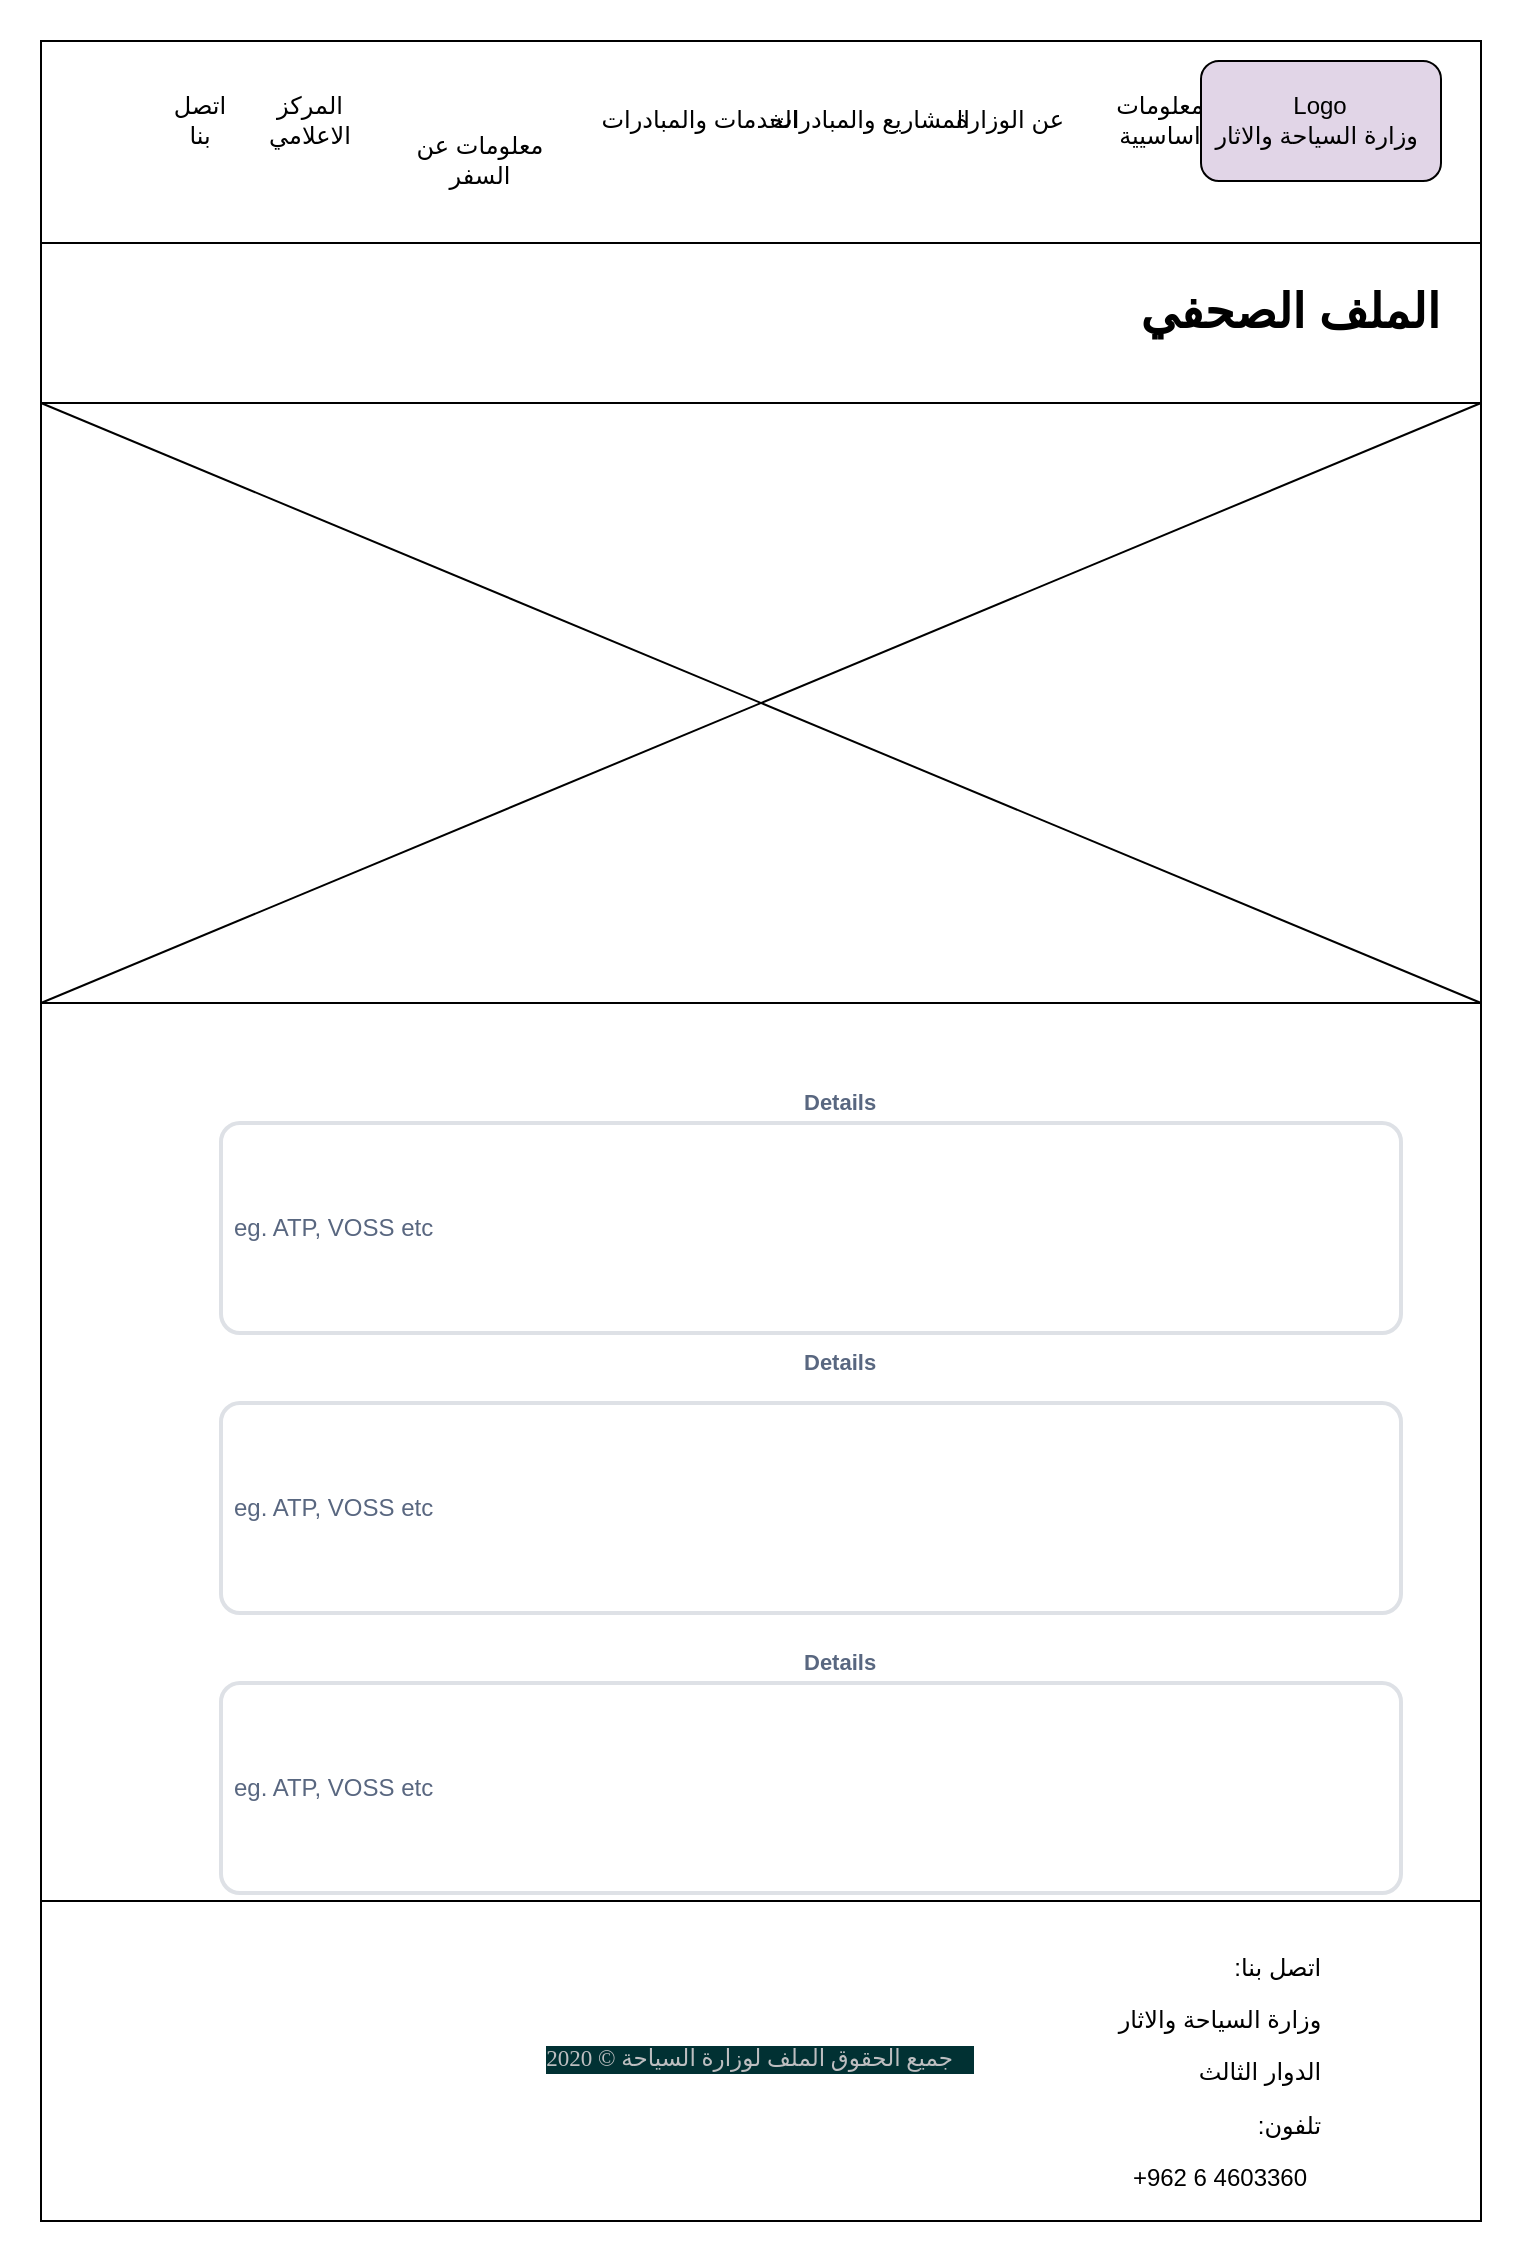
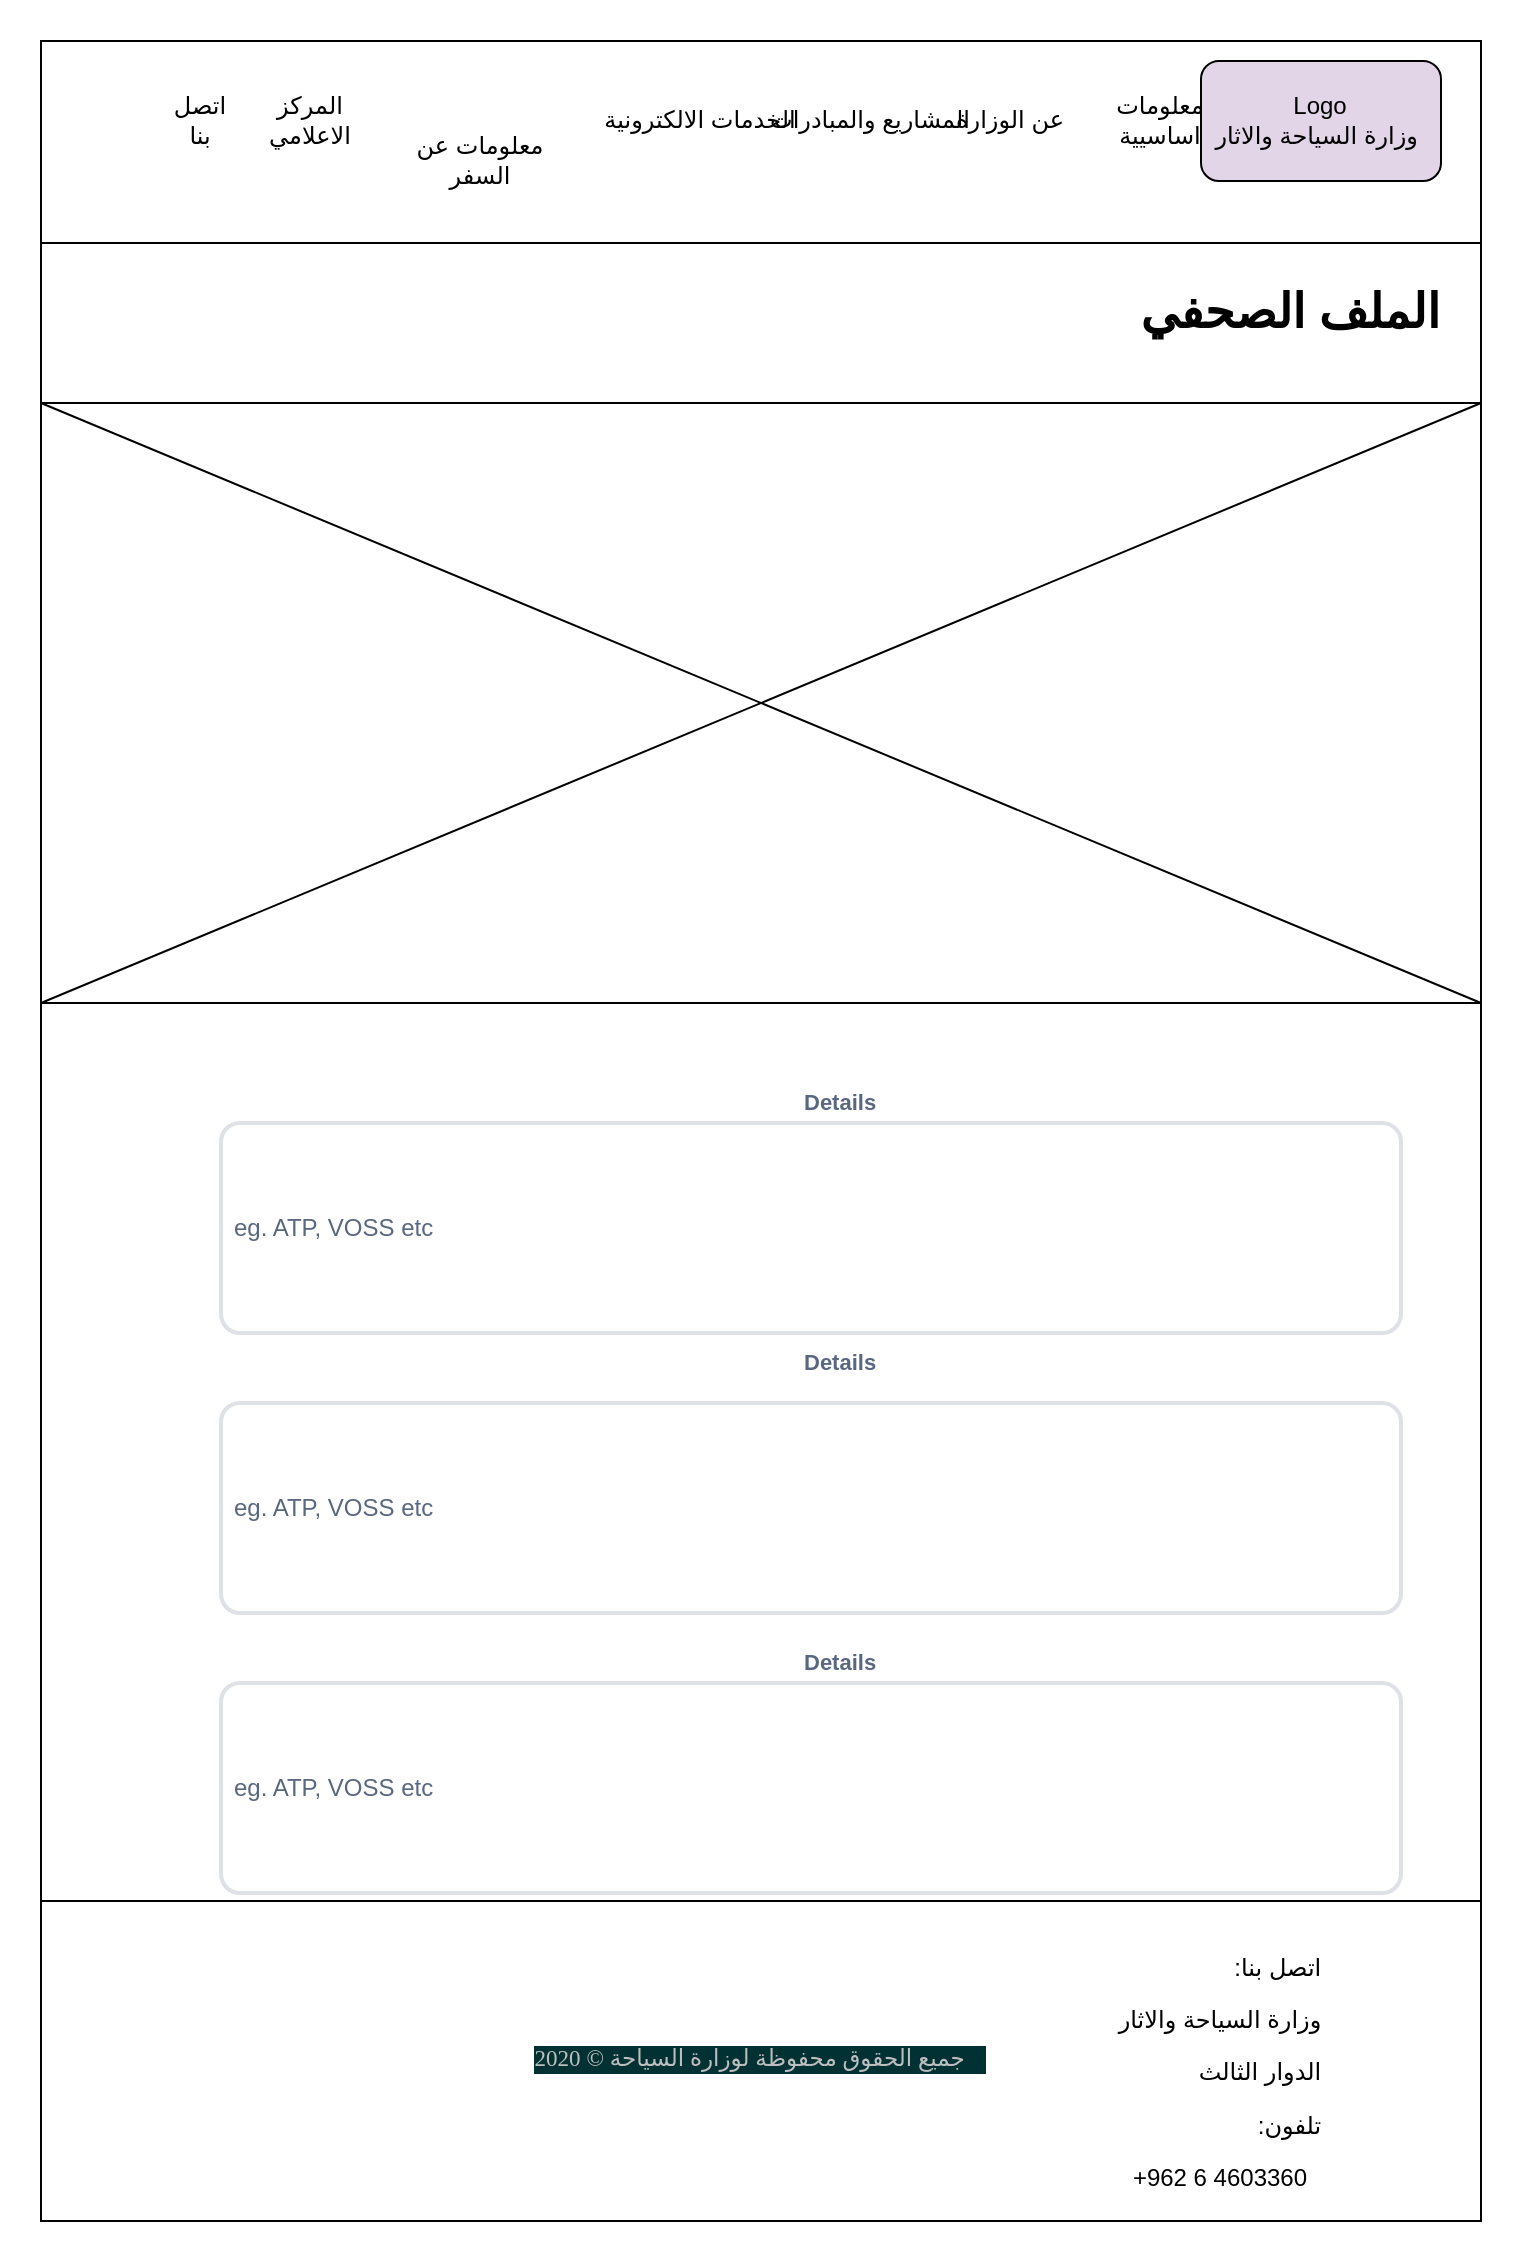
node "الخدمات والمبادرات": label "الخدمات والمبادرات" -> "الخدمات الالكترونية"
node "جميع الحقوق الملف لوزارة السياحة © 2020": label "جميع الحقوق الملف لوزارة السياحة © 2020" -> "جميع الحقوق محفوظة لوزارة السياحة © 2020"
